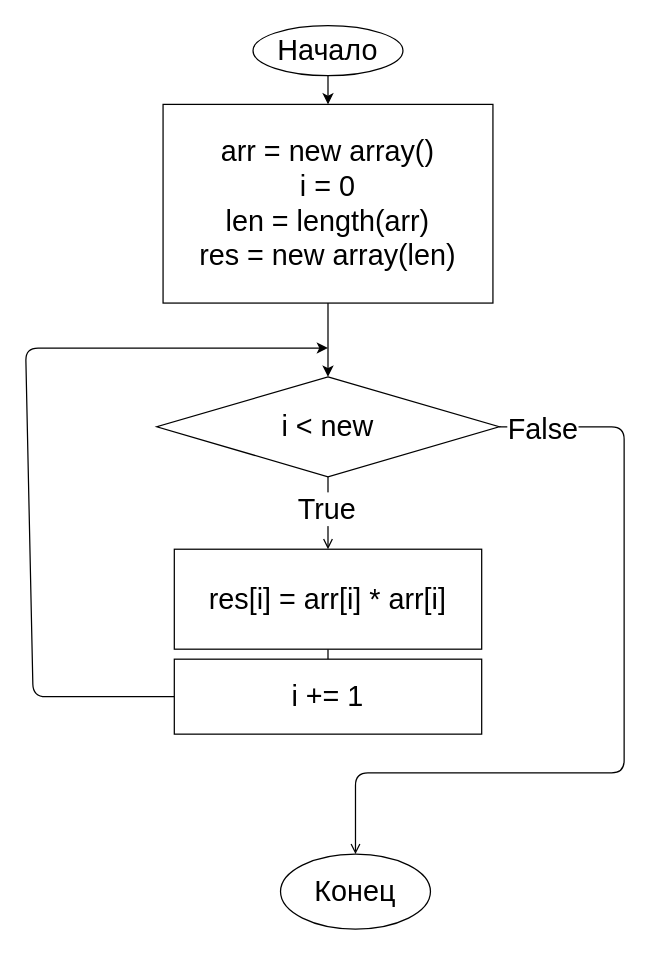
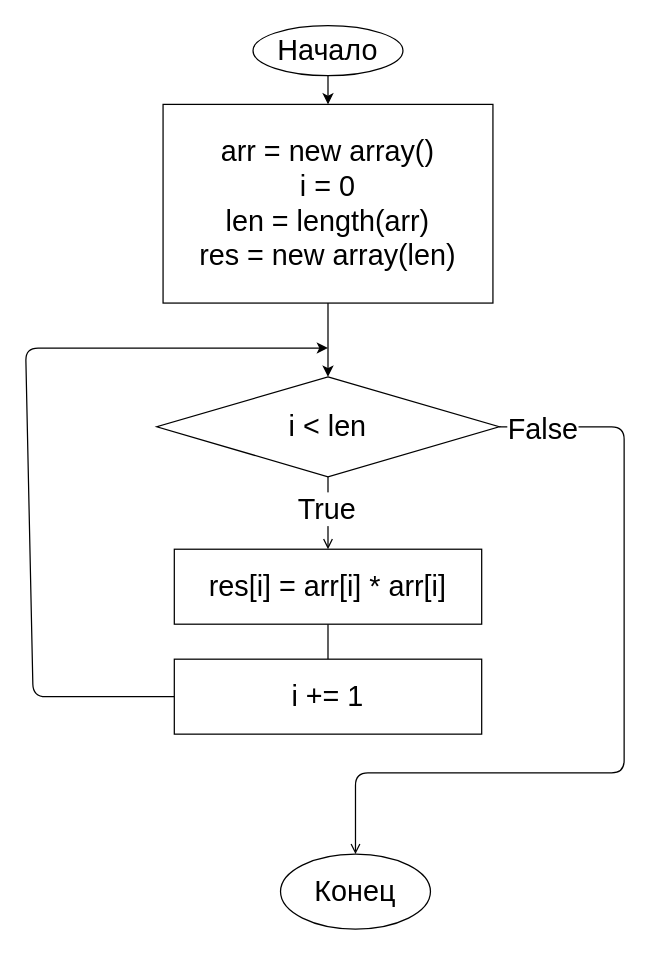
node "i < new": label "i < new" -> "i < len"
node "res[i] = arr[i] * arr[i]": size 308x100 -> 308x75
